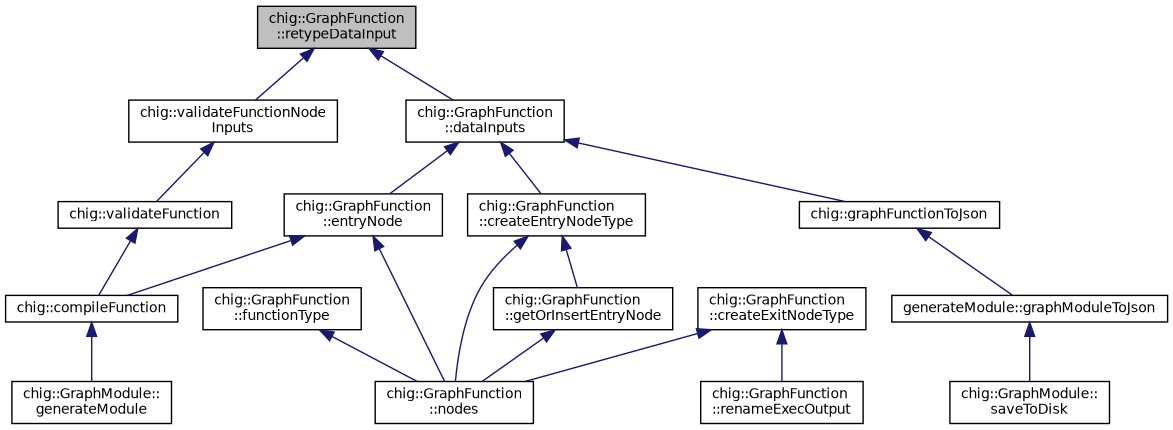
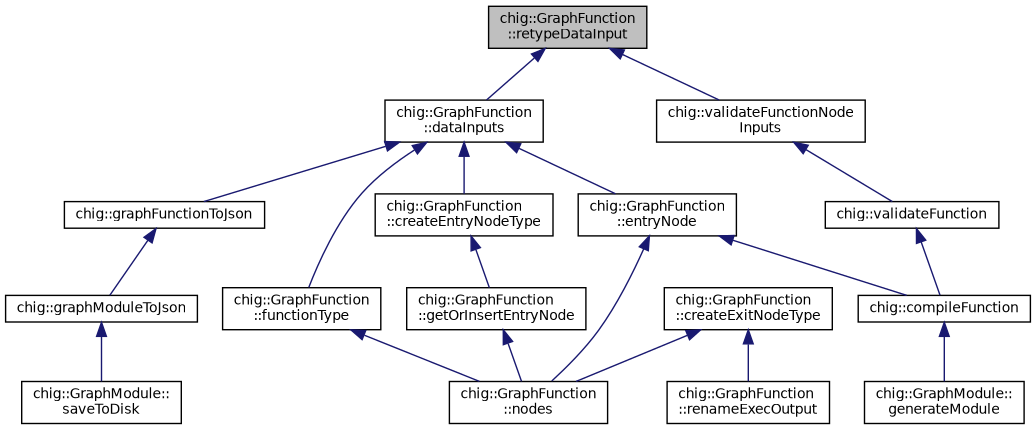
edge "chig::GraphFunction ::functionType" -> "chig::GraphFunction ::dataInputs": added
edge "chig::GraphFunction ::nodes" -> "chig::GraphFunction ::createEntryNodeType": removed
node "generateModule::graphModuleToJson": label "generateModule::graphModuleToJson" -> "chig::graphModuleToJson"
